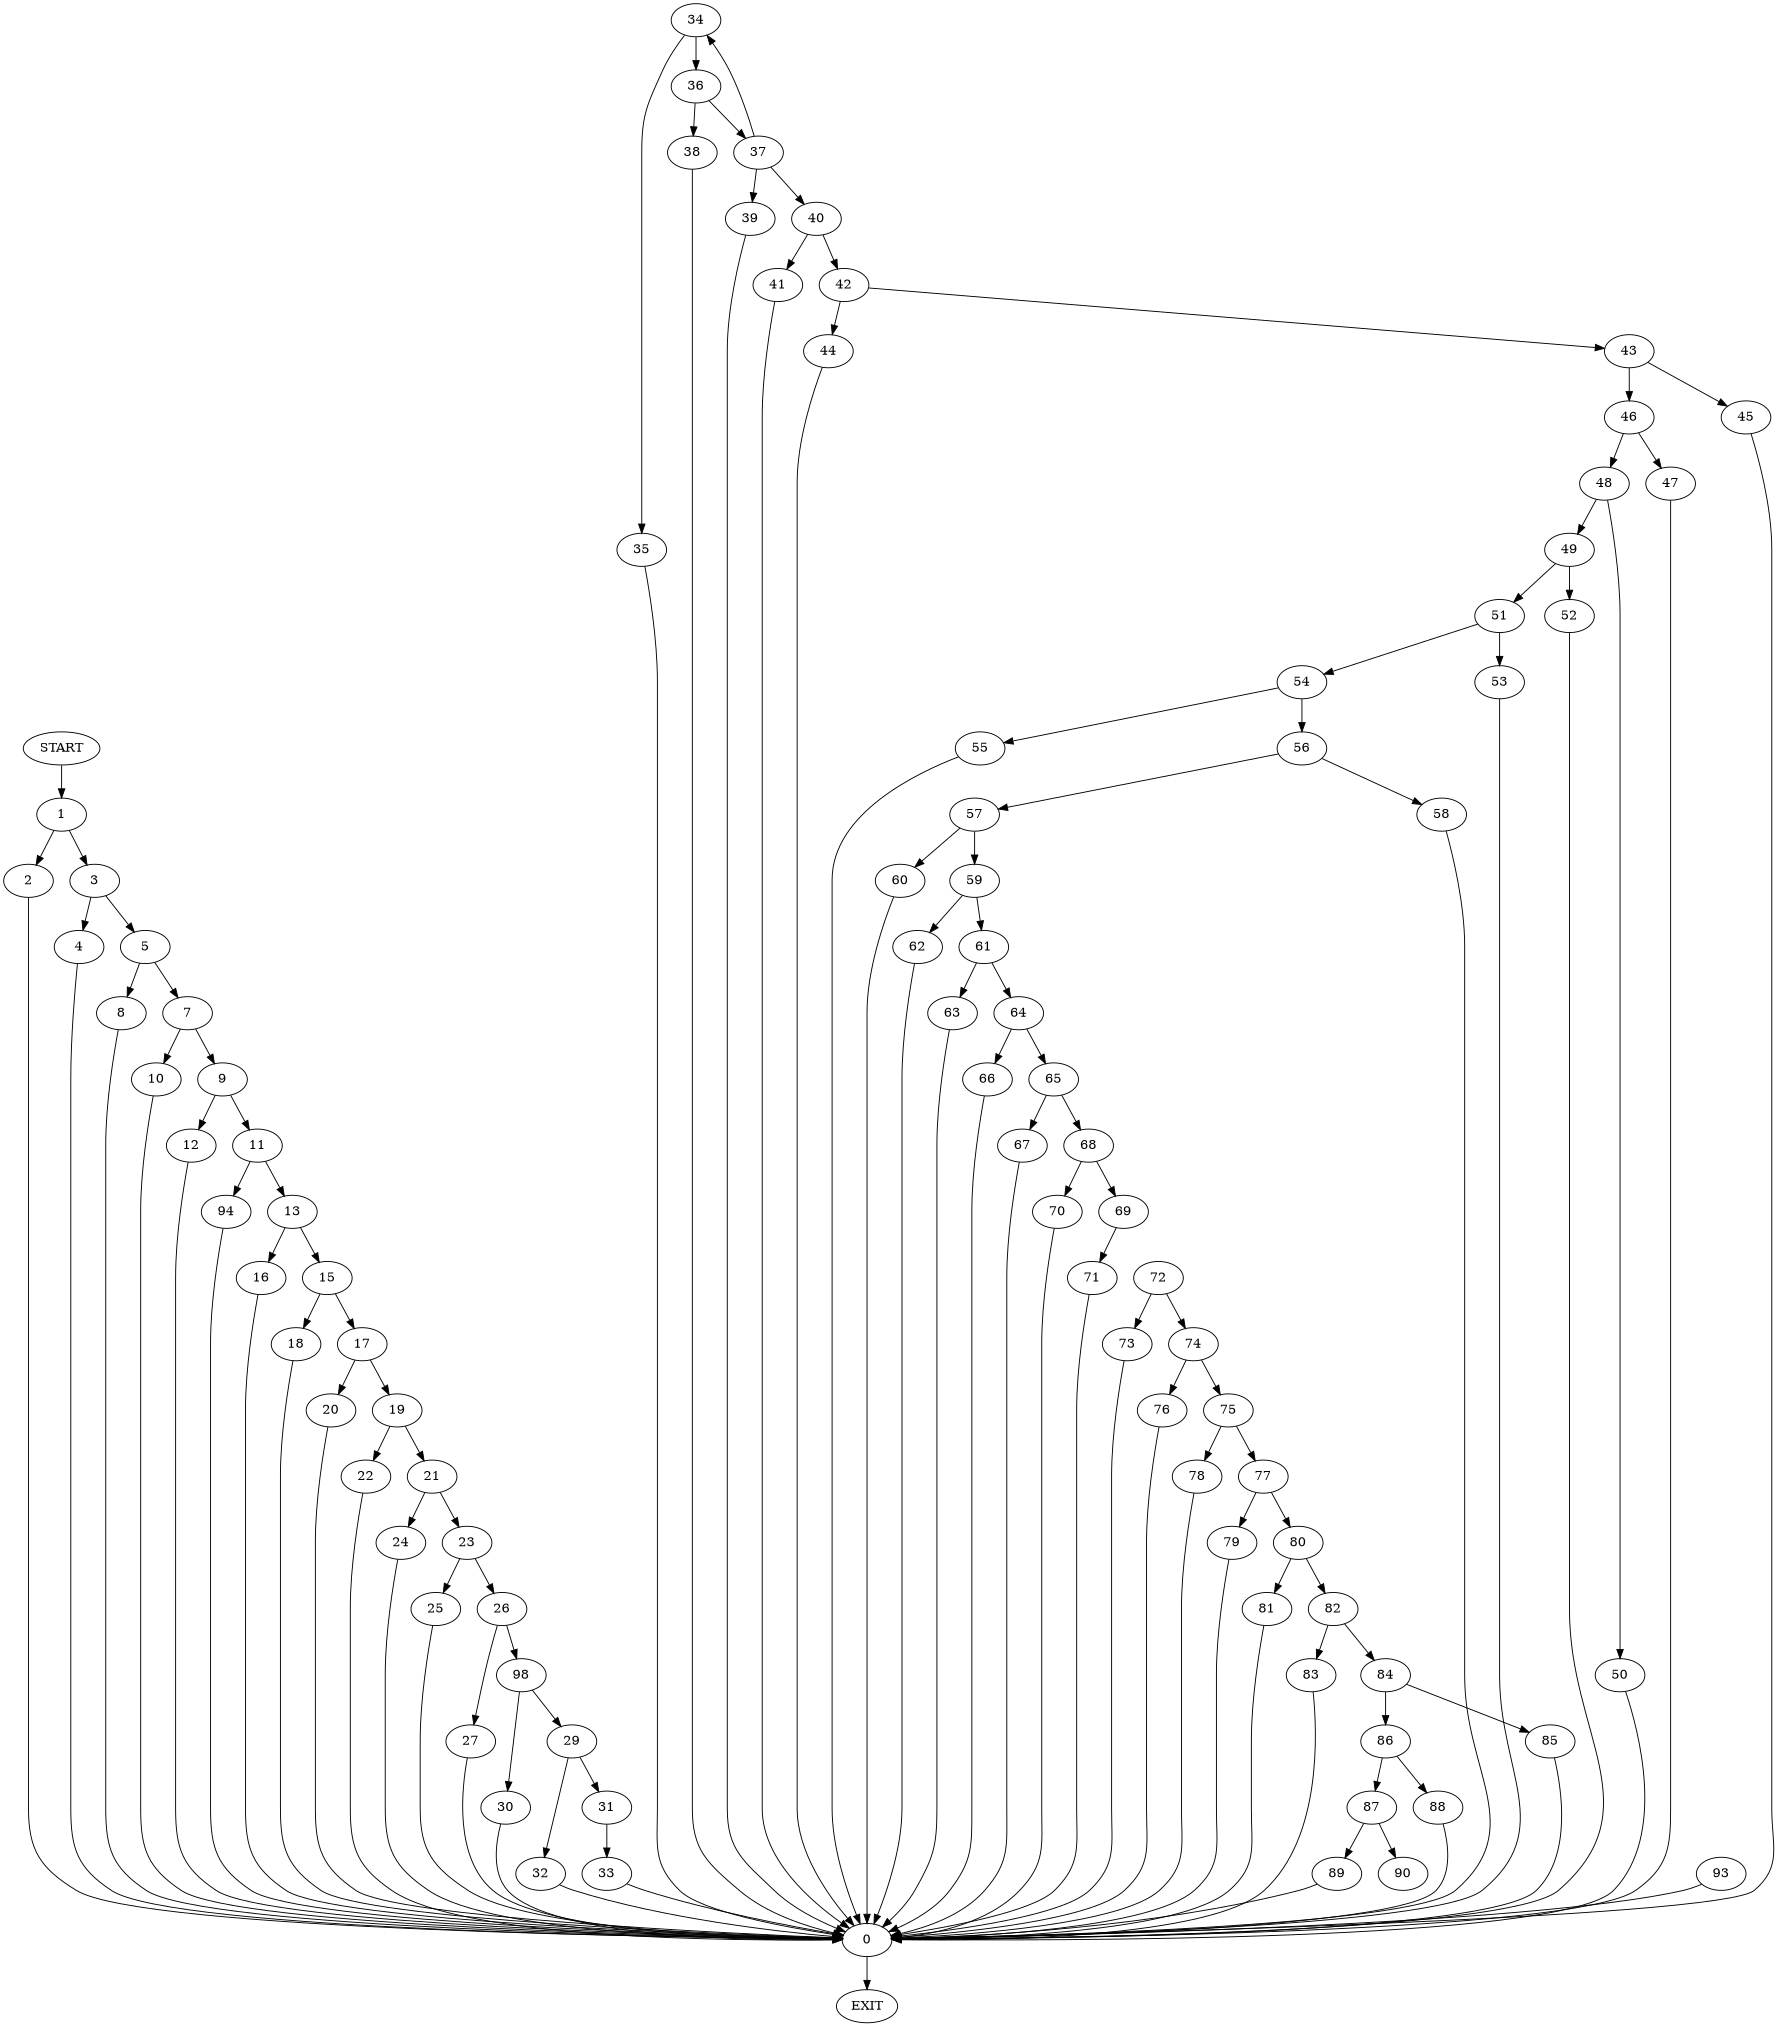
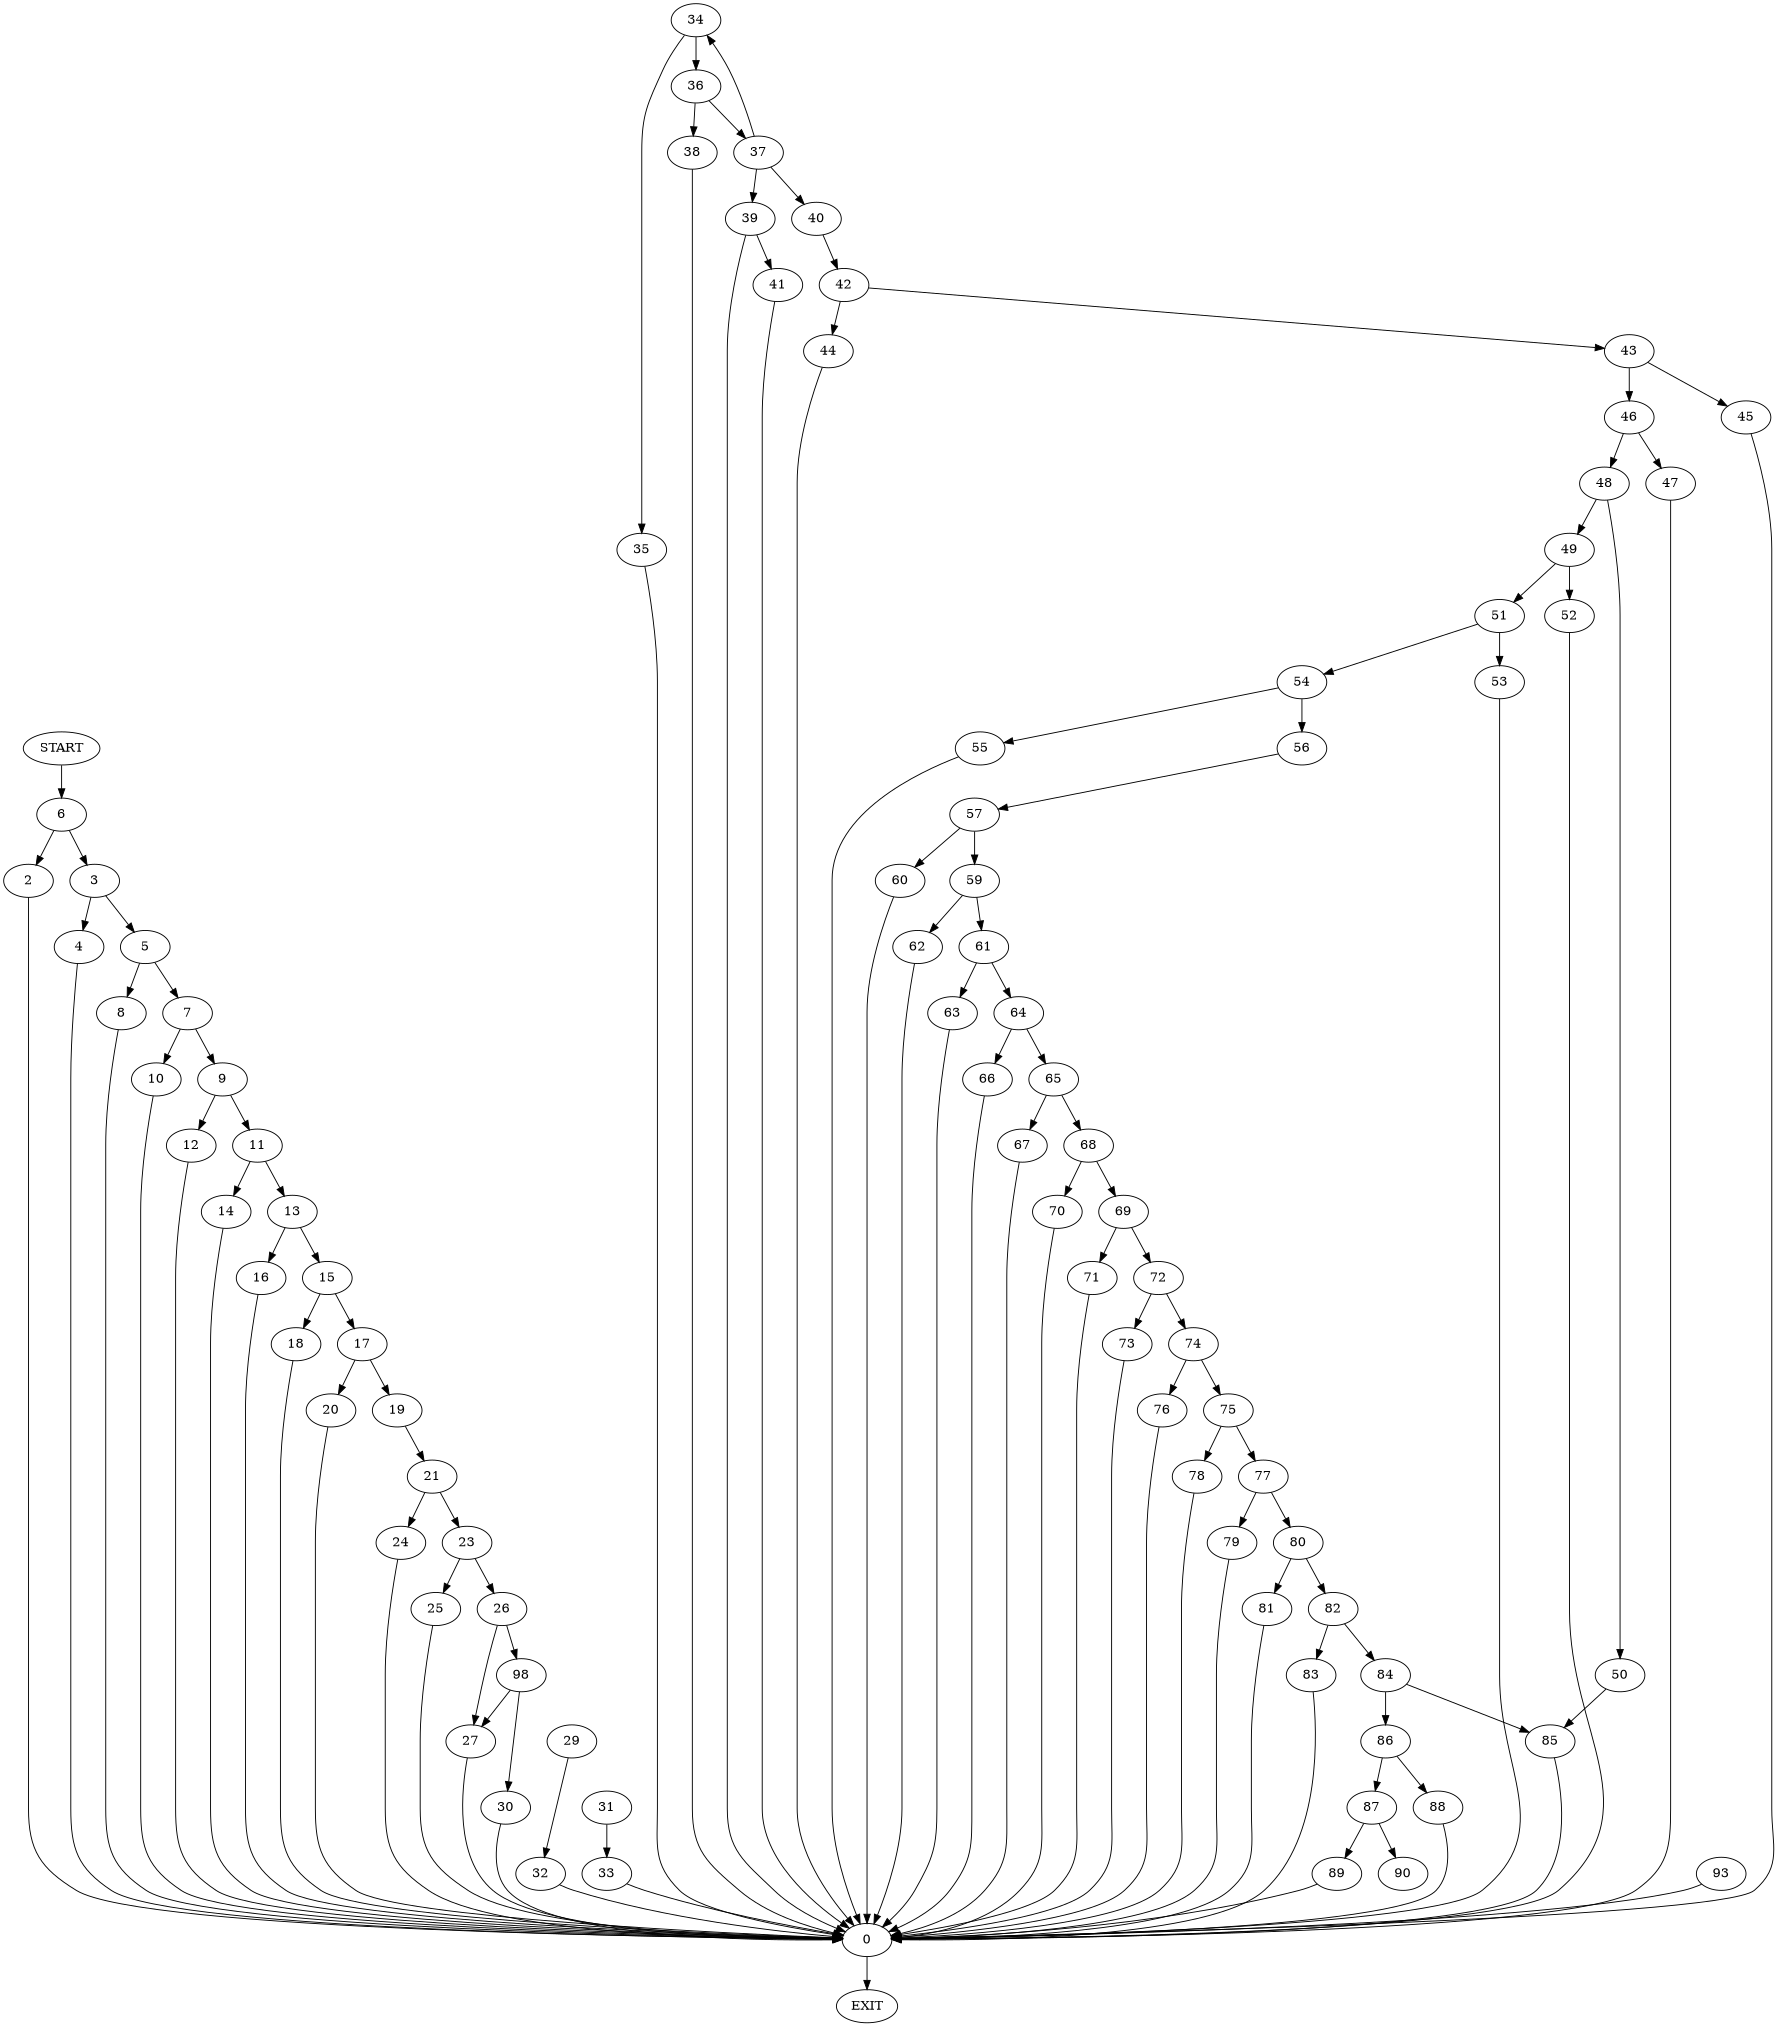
edge "40" -> "41": now "39" -> "41"
node "1": label "1" -> "6"
node "58": removed
node "94": label "94" -> "14"
edge "69" -> "72": added
node "22": removed
edge "98" -> "29": now "98" -> "27"
edge "29" -> "31": removed
edge "50" -> "0": now "50" -> "85"
